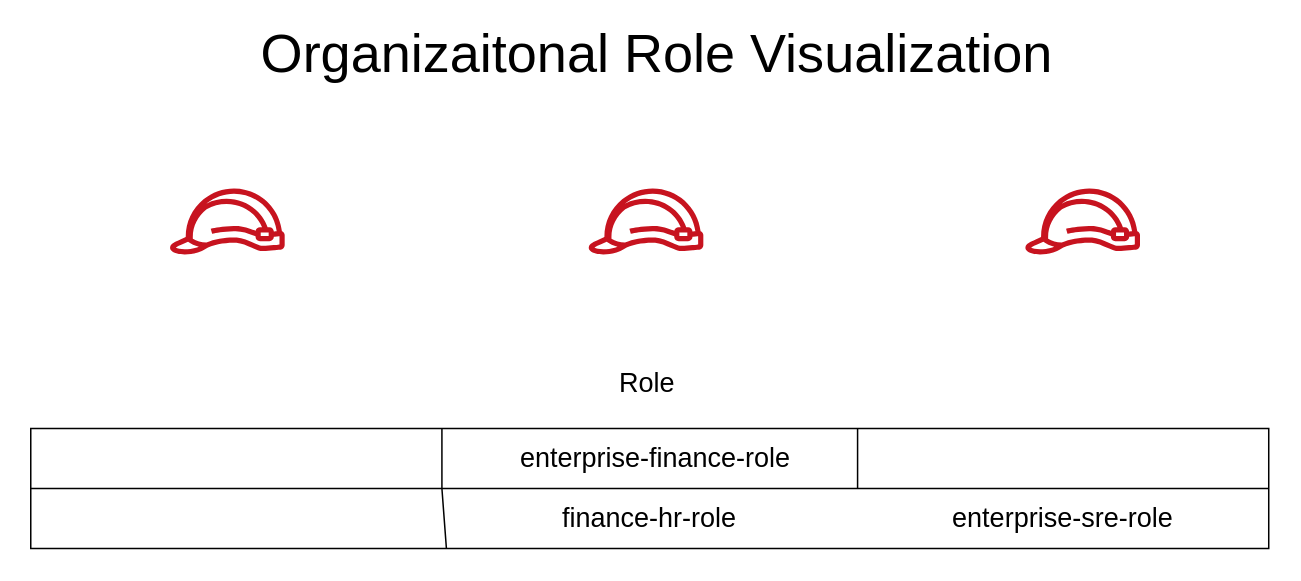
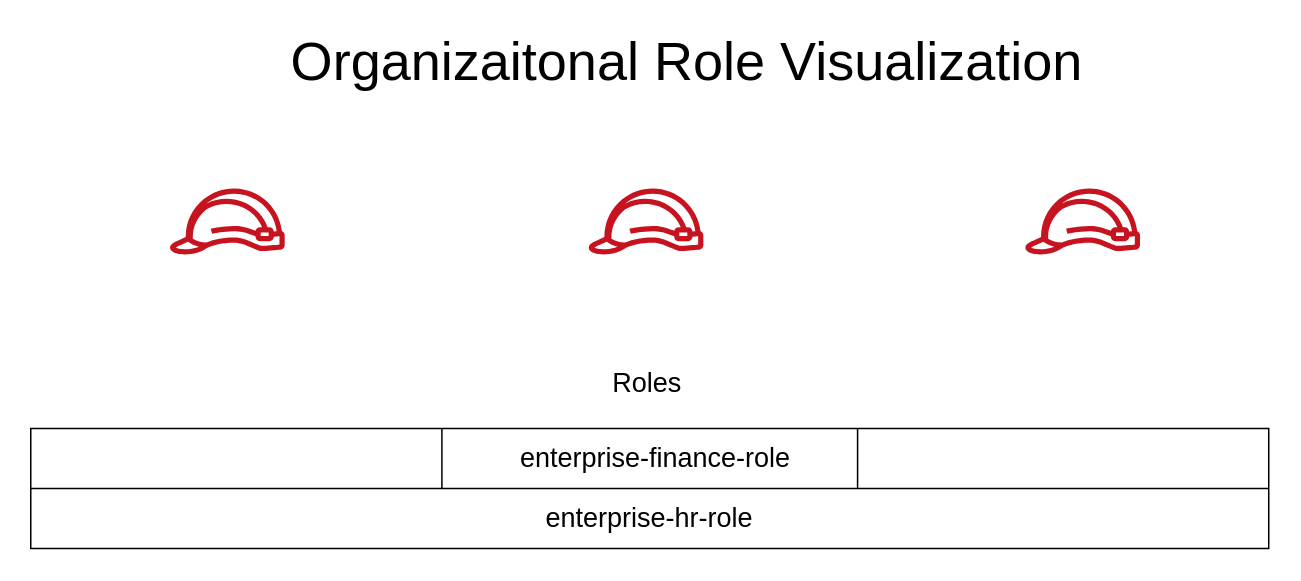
node "Organizaitonal Role Visualization": moved (656, 53) -> (686, 61)
node "Role": label "Role" -> "Roles"
node "finance-hr-role": label "finance-hr-role" -> "enterprise-hr-role"
node "enterprise-sre-role": removed
